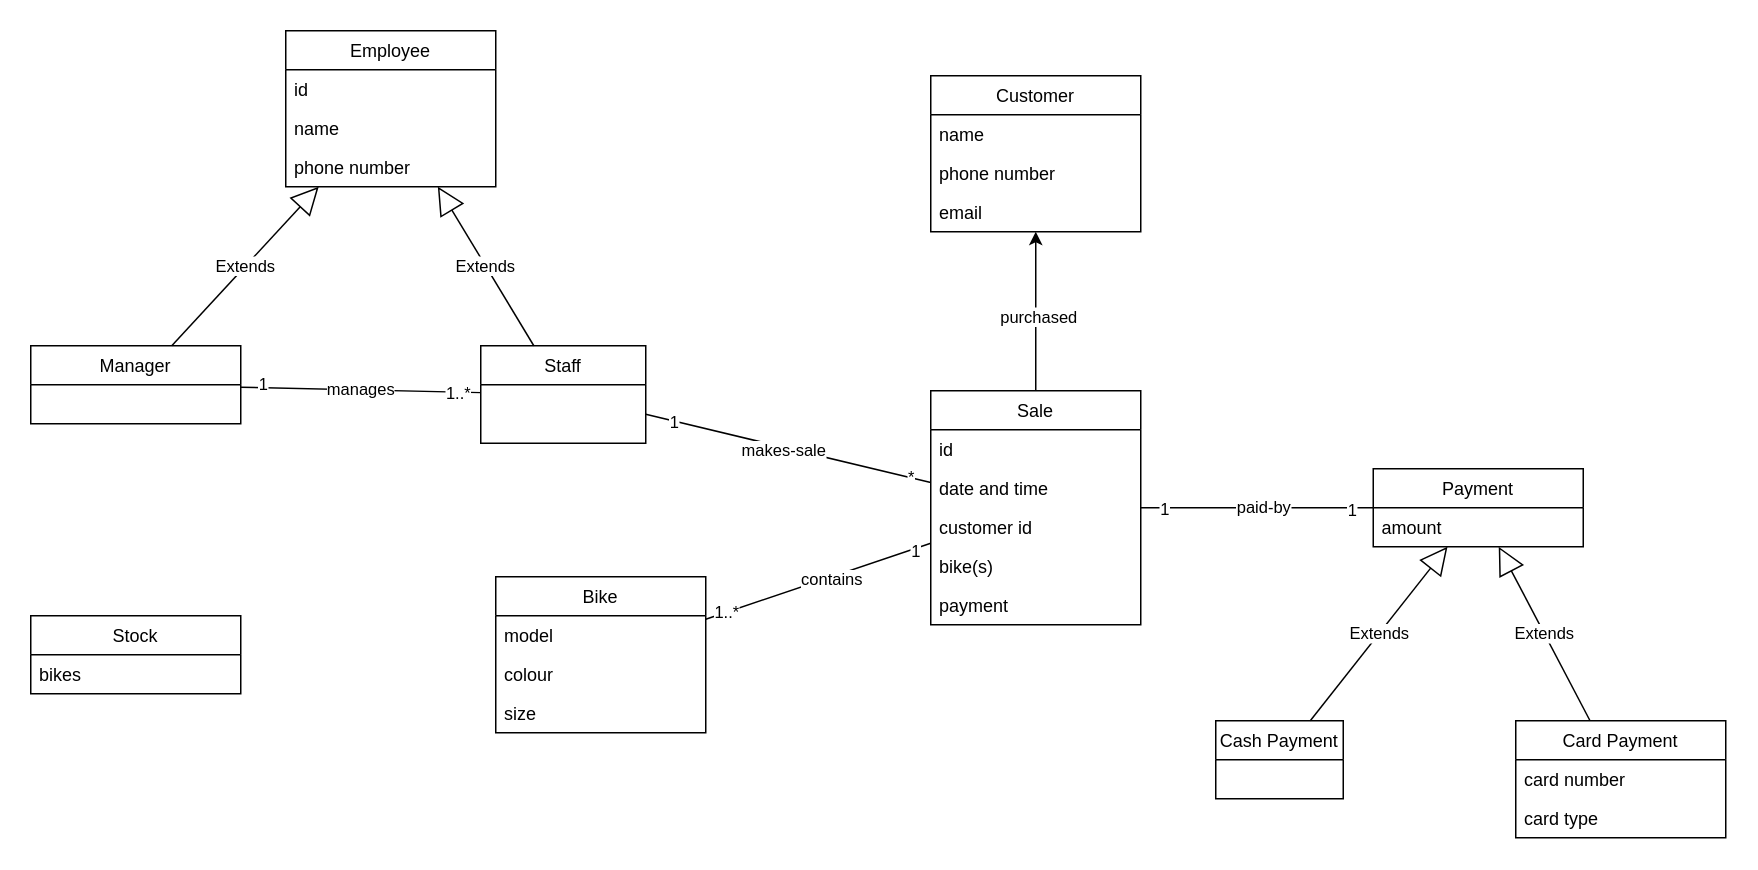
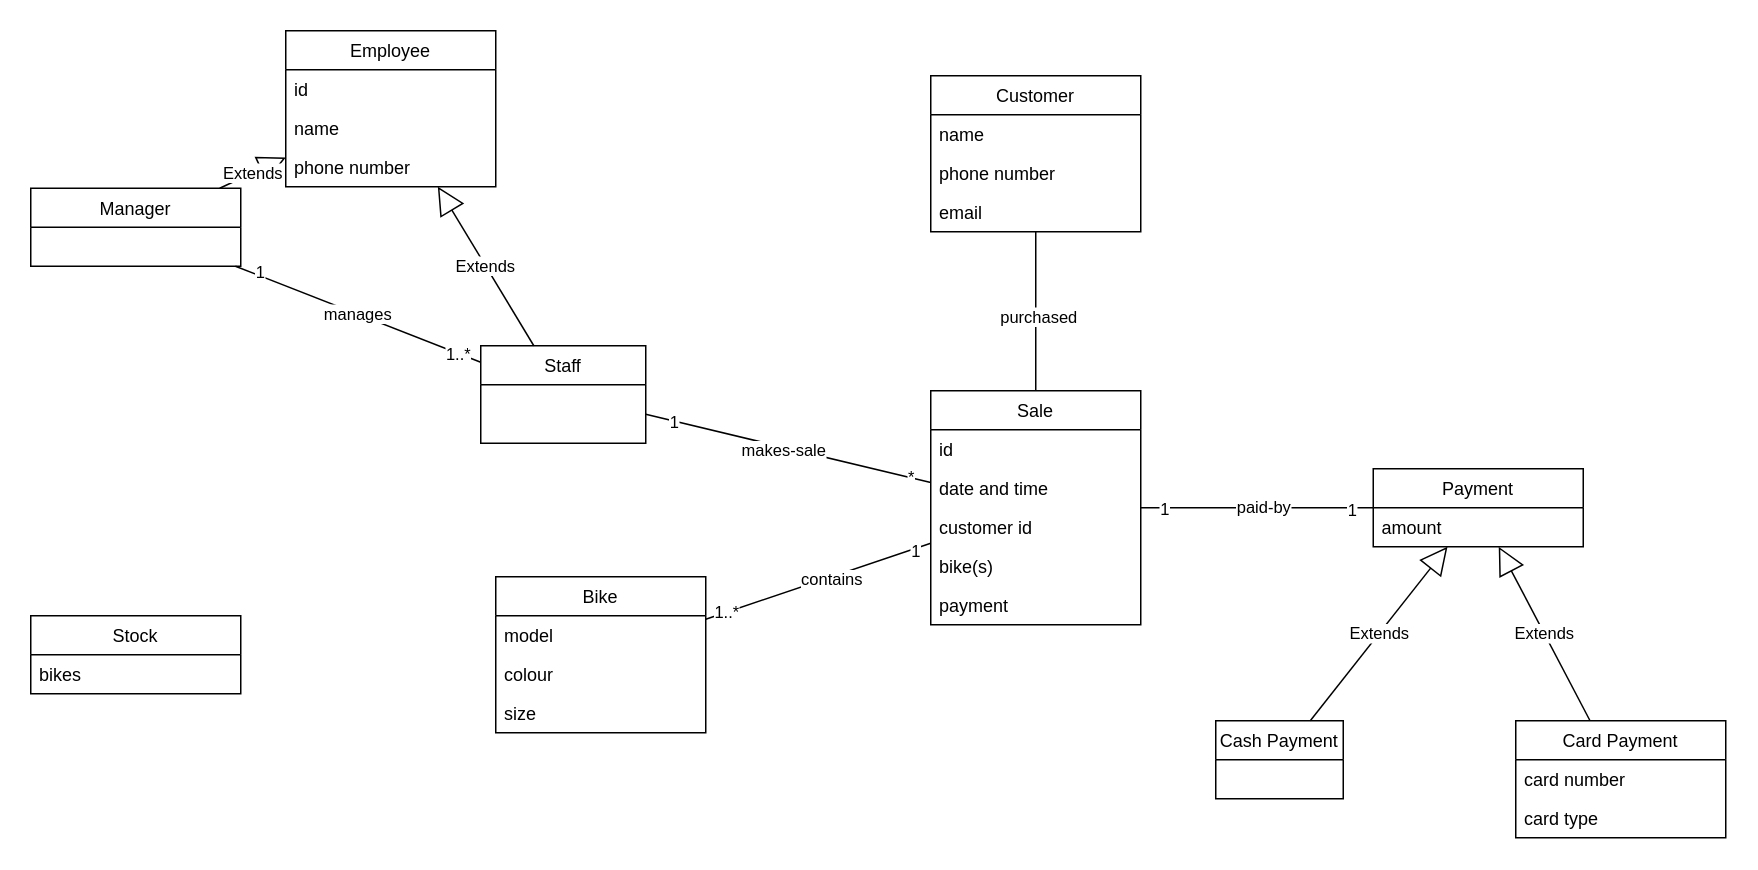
edge "Sale" -> "Customer": arrowhead classic -> none
node "Manager": moved (136, 385) -> (136, 227)
